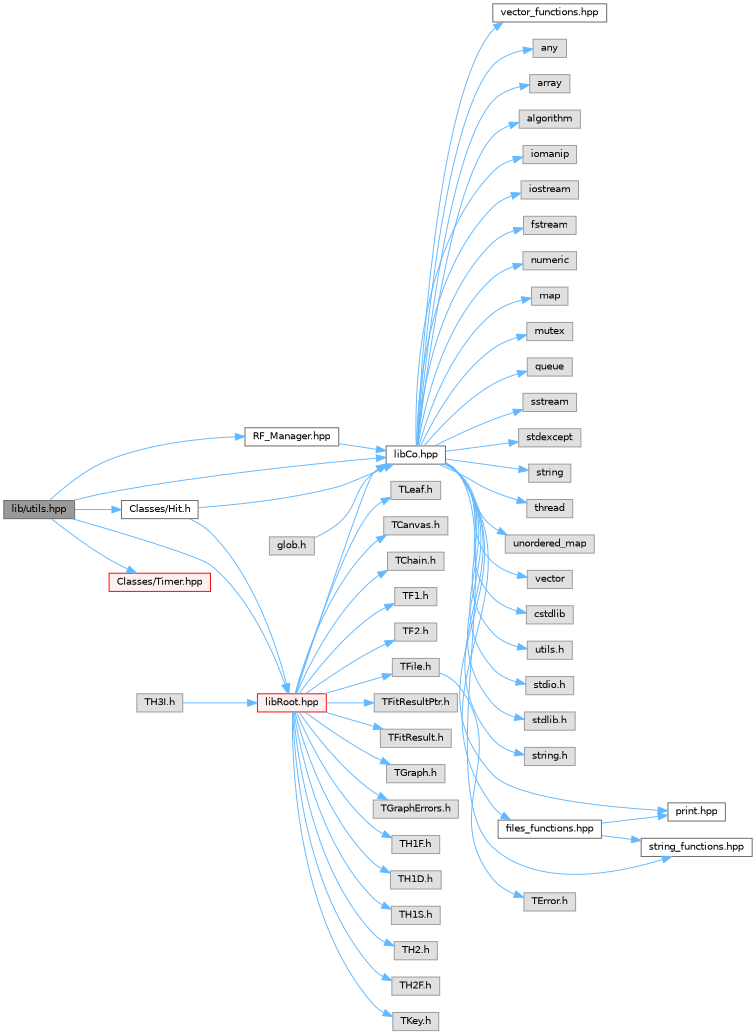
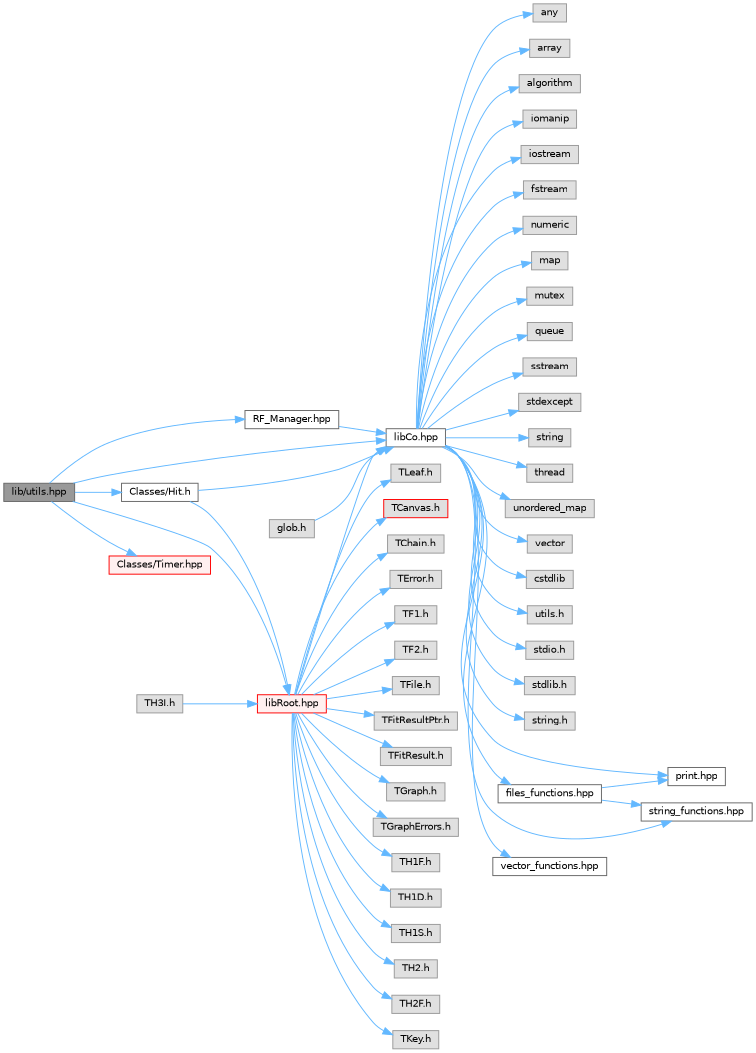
node "TCanvas.h": color grey60 -> red
edge "TFile.h" -> "TError.h": now "libRoot.hpp" -> "TError.h"
